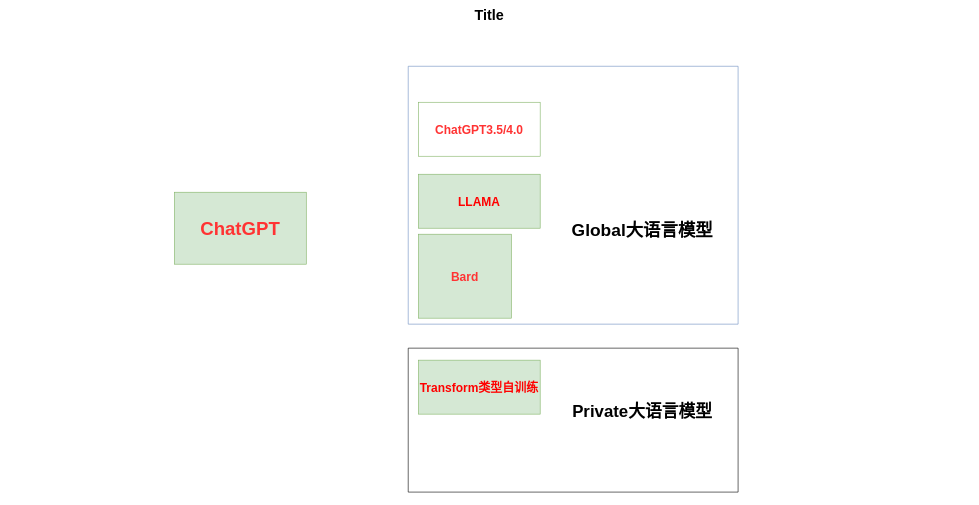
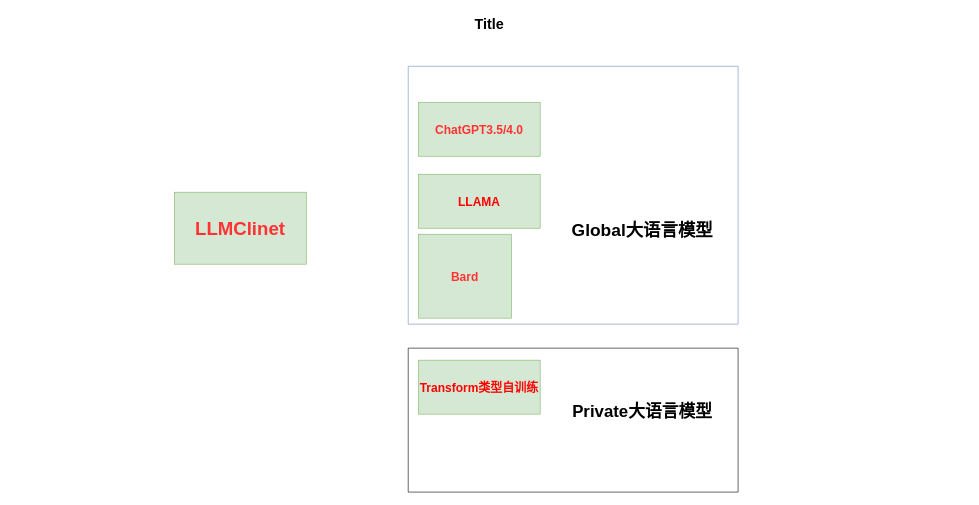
node "Title": moved (489, 15) -> (489, 24)
node "ChatGPT3.5/4.0": fillcolor #ffffff -> #d5e8d4
node "ChatGPT": label "ChatGPT" -> "LLMClinet"
